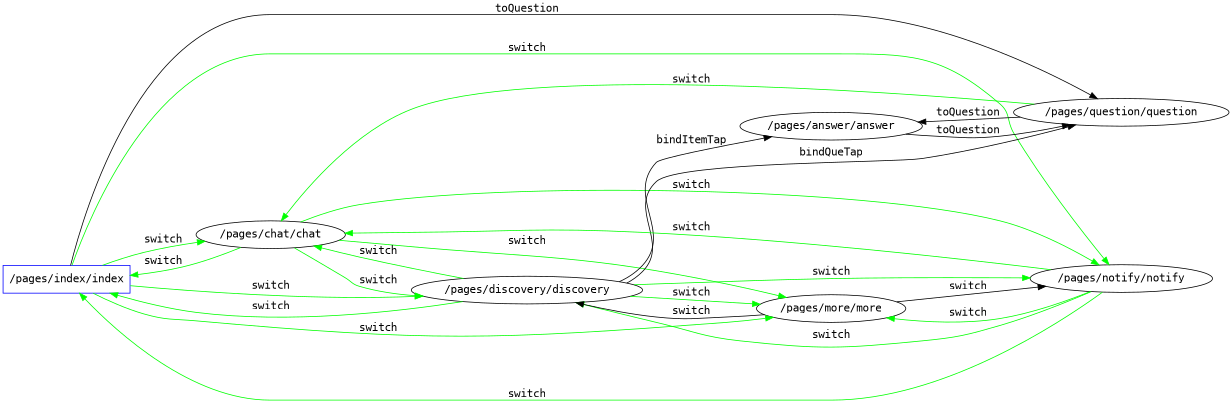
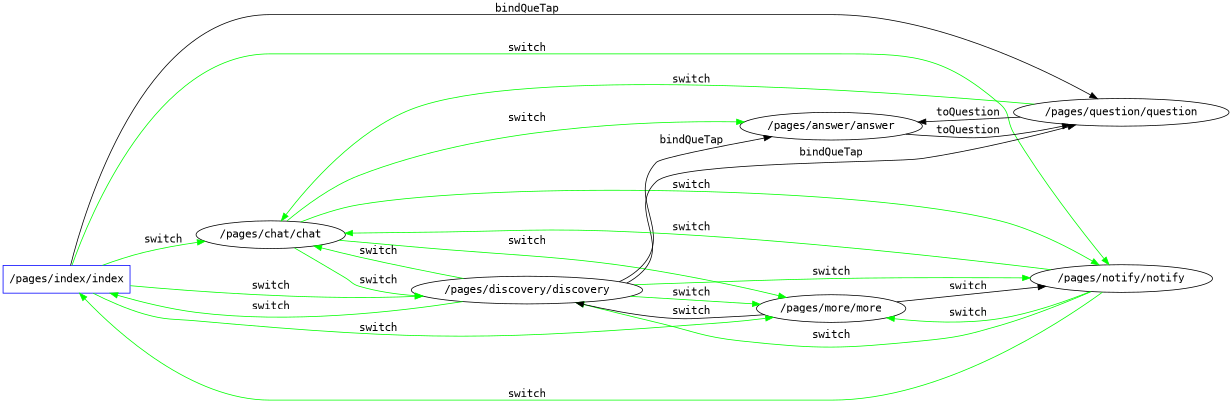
edge "/pages/index/index" -> "/pages/question/question": label "toQuestion" -> "bindQueTap"
edge "/pages/discovery/discovery" -> "/pages/answer/answer": label "bindItemTap" -> "bindQueTap"
edge "/pages/chat/chat" -> "/pages/index/index": now "/pages/chat/chat" -> "/pages/answer/answer"
